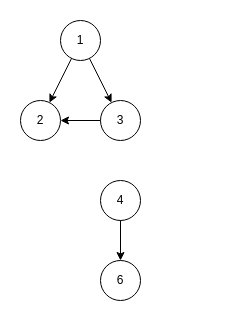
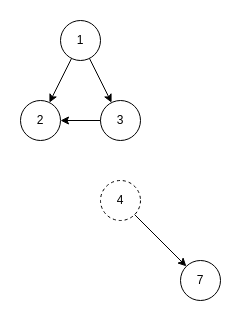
node "4": style solid -> dashed
edge "4" -> "6": removed
edge "4" -> "7": added
node "6": removed
node "7": added
